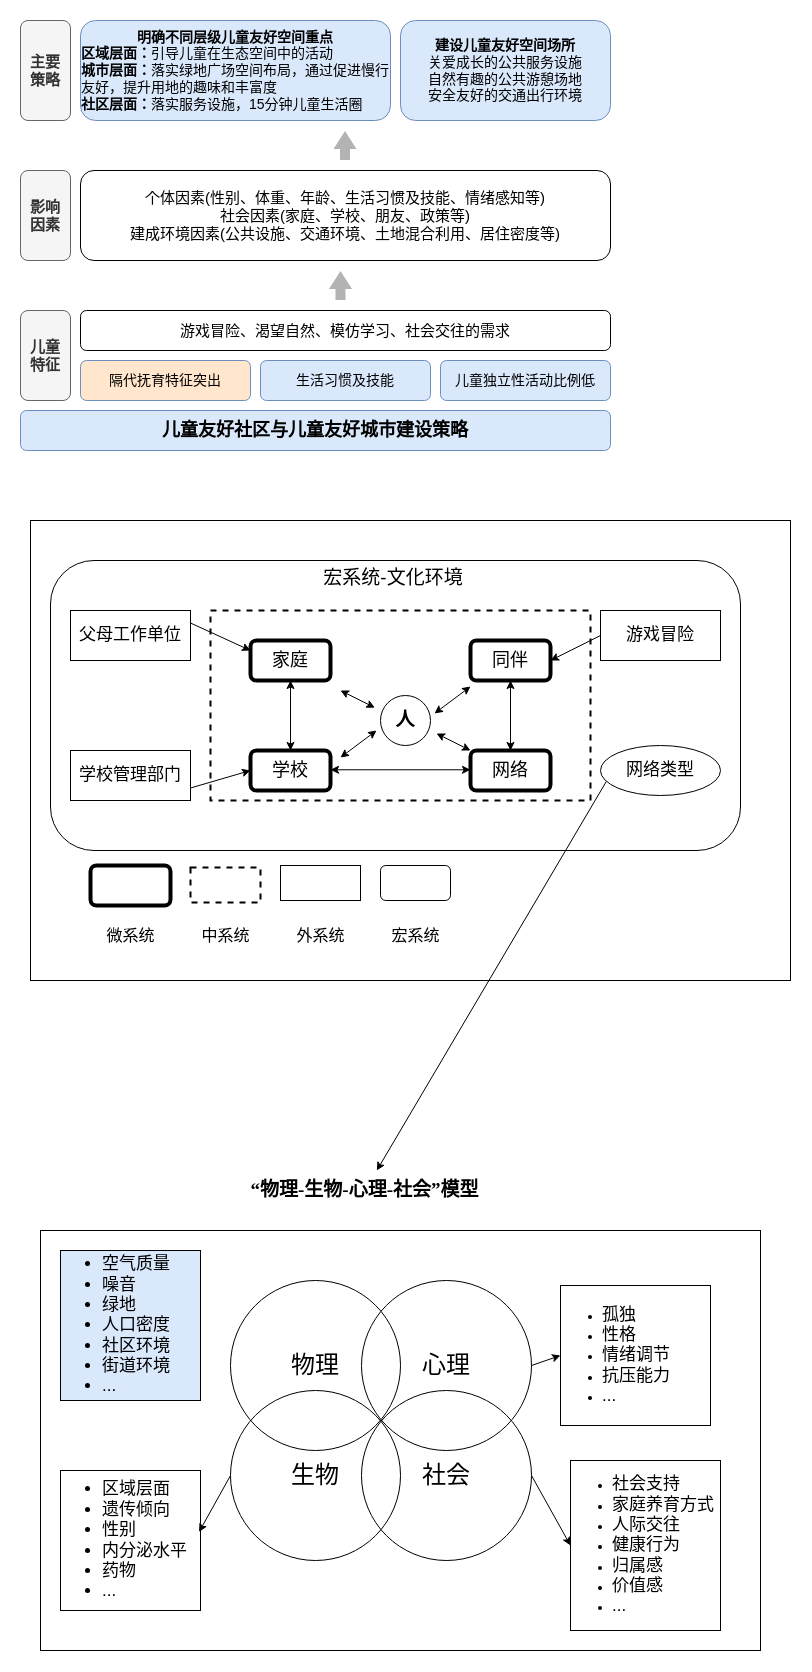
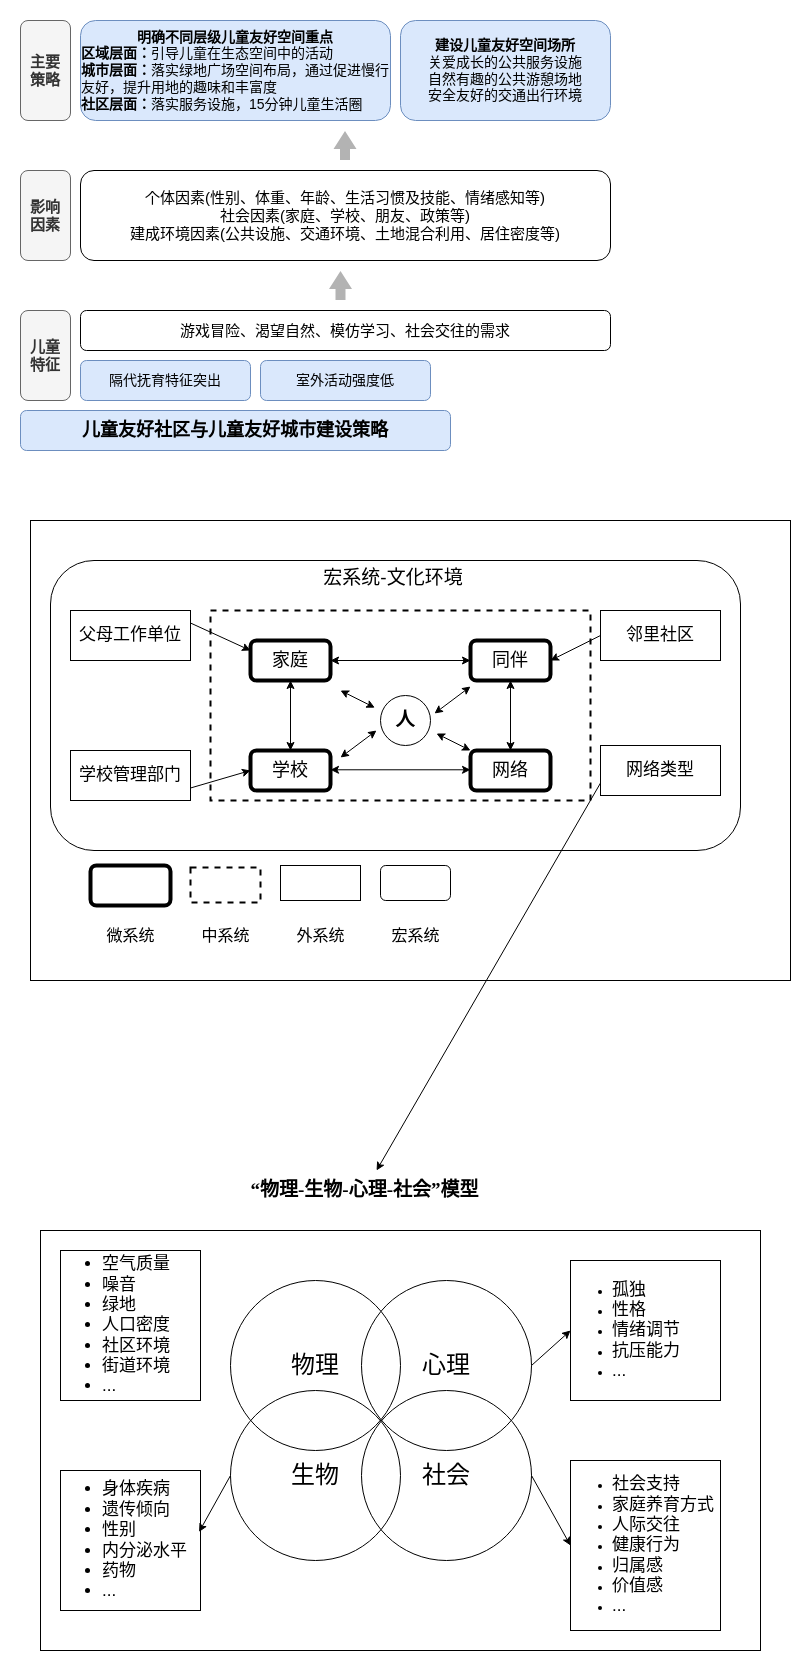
node "隔代抚育特征突出": fillcolor #ffe6cc -> #dae8fc
node "生活习惯及技能": label "生活习惯及技能" -> "室外活动强度低"
node "儿童独立性活动比例低": removed
node "儿童友好社区与儿童友好城市建设策略": size 590x40 -> 430x40
node "游戏冒险": label "游戏冒险" -> "邻里社区"
edge "家庭" -- "同伴": added
node "网络类型": shape ellipse -> rectangle
node "空气质量 噪音 绿地 人口密度 社区环境 街道环境 ...": fillcolor #dae8fc -> #ffffff
node "孤独 性格 情绪调节 抗压能力 ...": moved (636, 1356) -> (646, 1331)
node "区域层面 遗传倾向 性别 内分泌水平 药物 ...": label "区域层面 遗传倾向 性别 内分泌水平 药物 ..." -> "身体疾病 遗传倾向 性别 内分泌水平 药物 ..."
